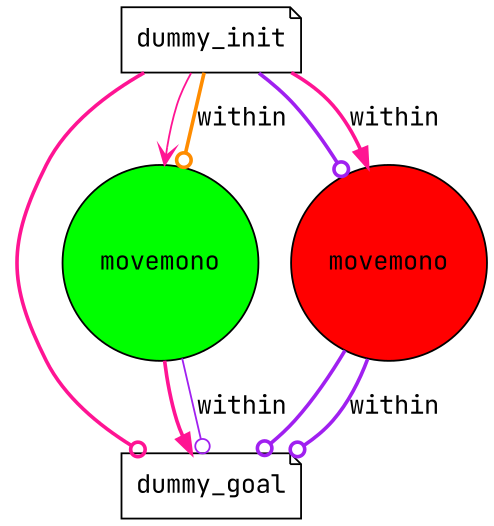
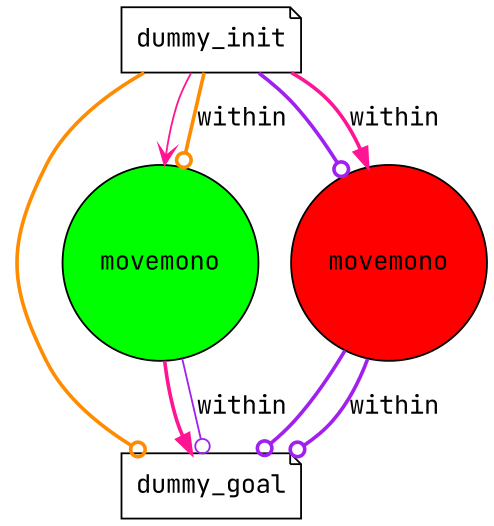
edge "dummy_init" -> "dummy_goal": color deeppink -> darkorange
